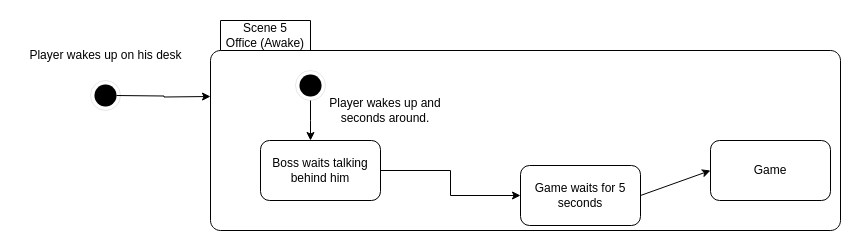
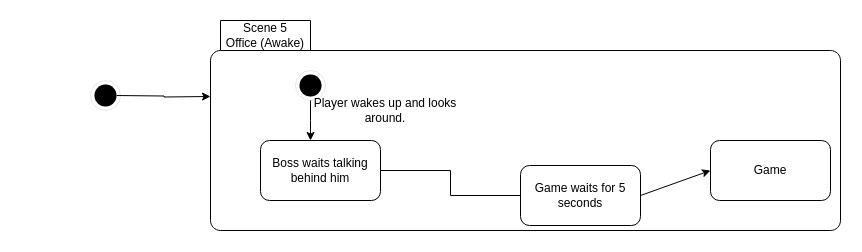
node "Player wakes up on his desk": removed
node "Player wakes up and seconds around.": label "Player wakes up and seconds around." -> "Player wakes up and looks around."
edge "Boss waits talking behind him" -> "Game waits for 5 seconds": arrowhead classic -> none
